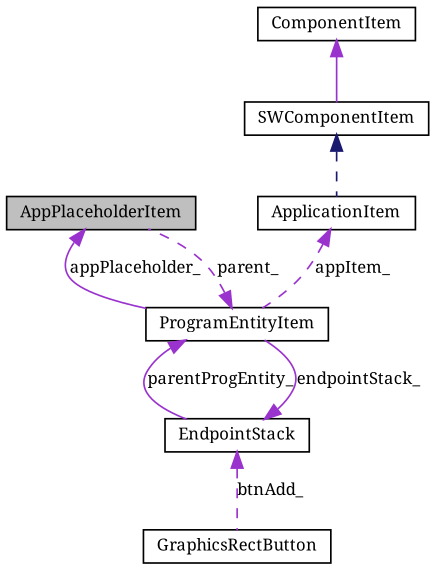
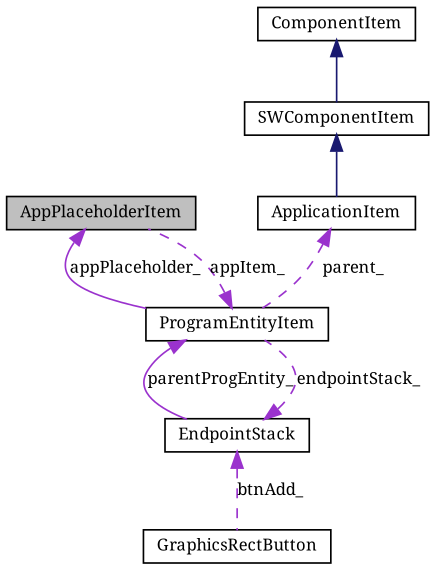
edge "SWComponentItem" -> "ComponentItem": color darkorchid3 -> midnightblue
edge "ApplicationItem" -> "SWComponentItem": style dashed -> solid
edge "AppPlaceholderItem" -> "ProgramEntityItem": label "parent_" -> "appItem_"
edge "ProgramEntityItem" -> "ApplicationItem": label "appItem_" -> "parent_"
edge "ProgramEntityItem" -> "EndpointStack": style solid -> dashed
